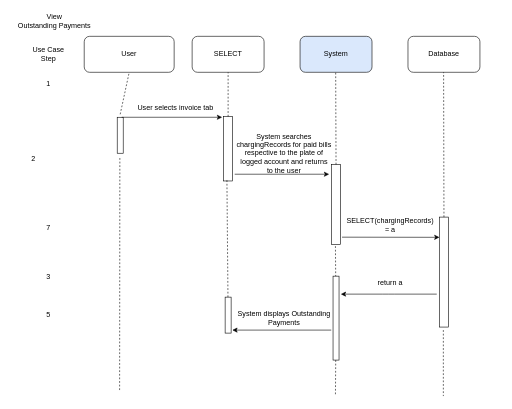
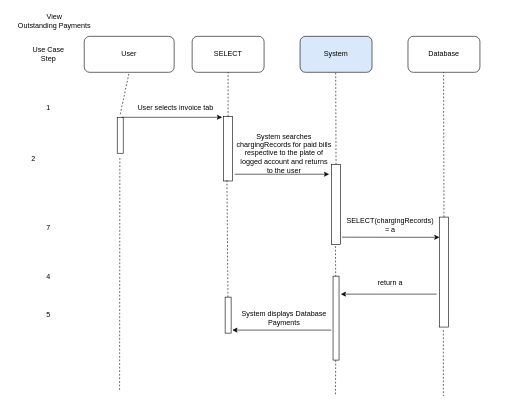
node "1": moved (48, 84) -> (48, 108)
node "3": label "3" -> "4"
node "System displays Outstanding Payments": label "System displays Outstanding Payments" -> "System displays Database Payments"
